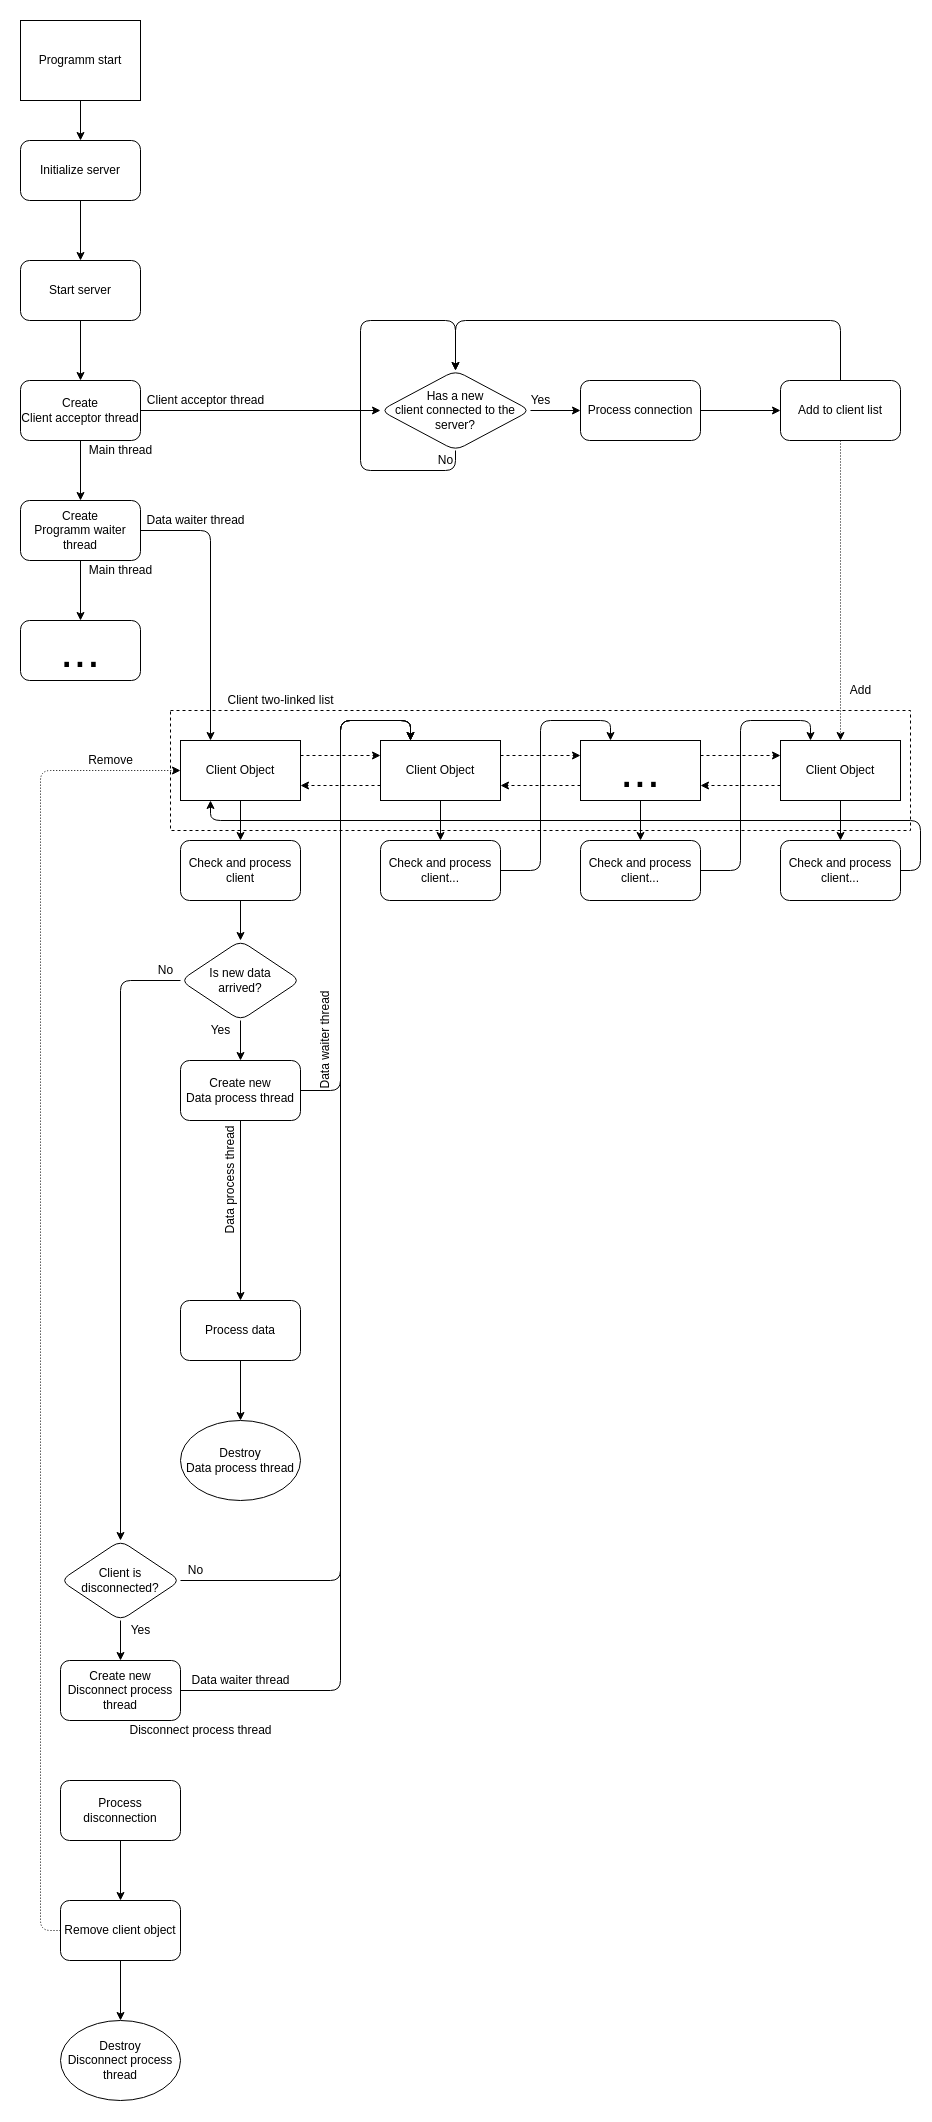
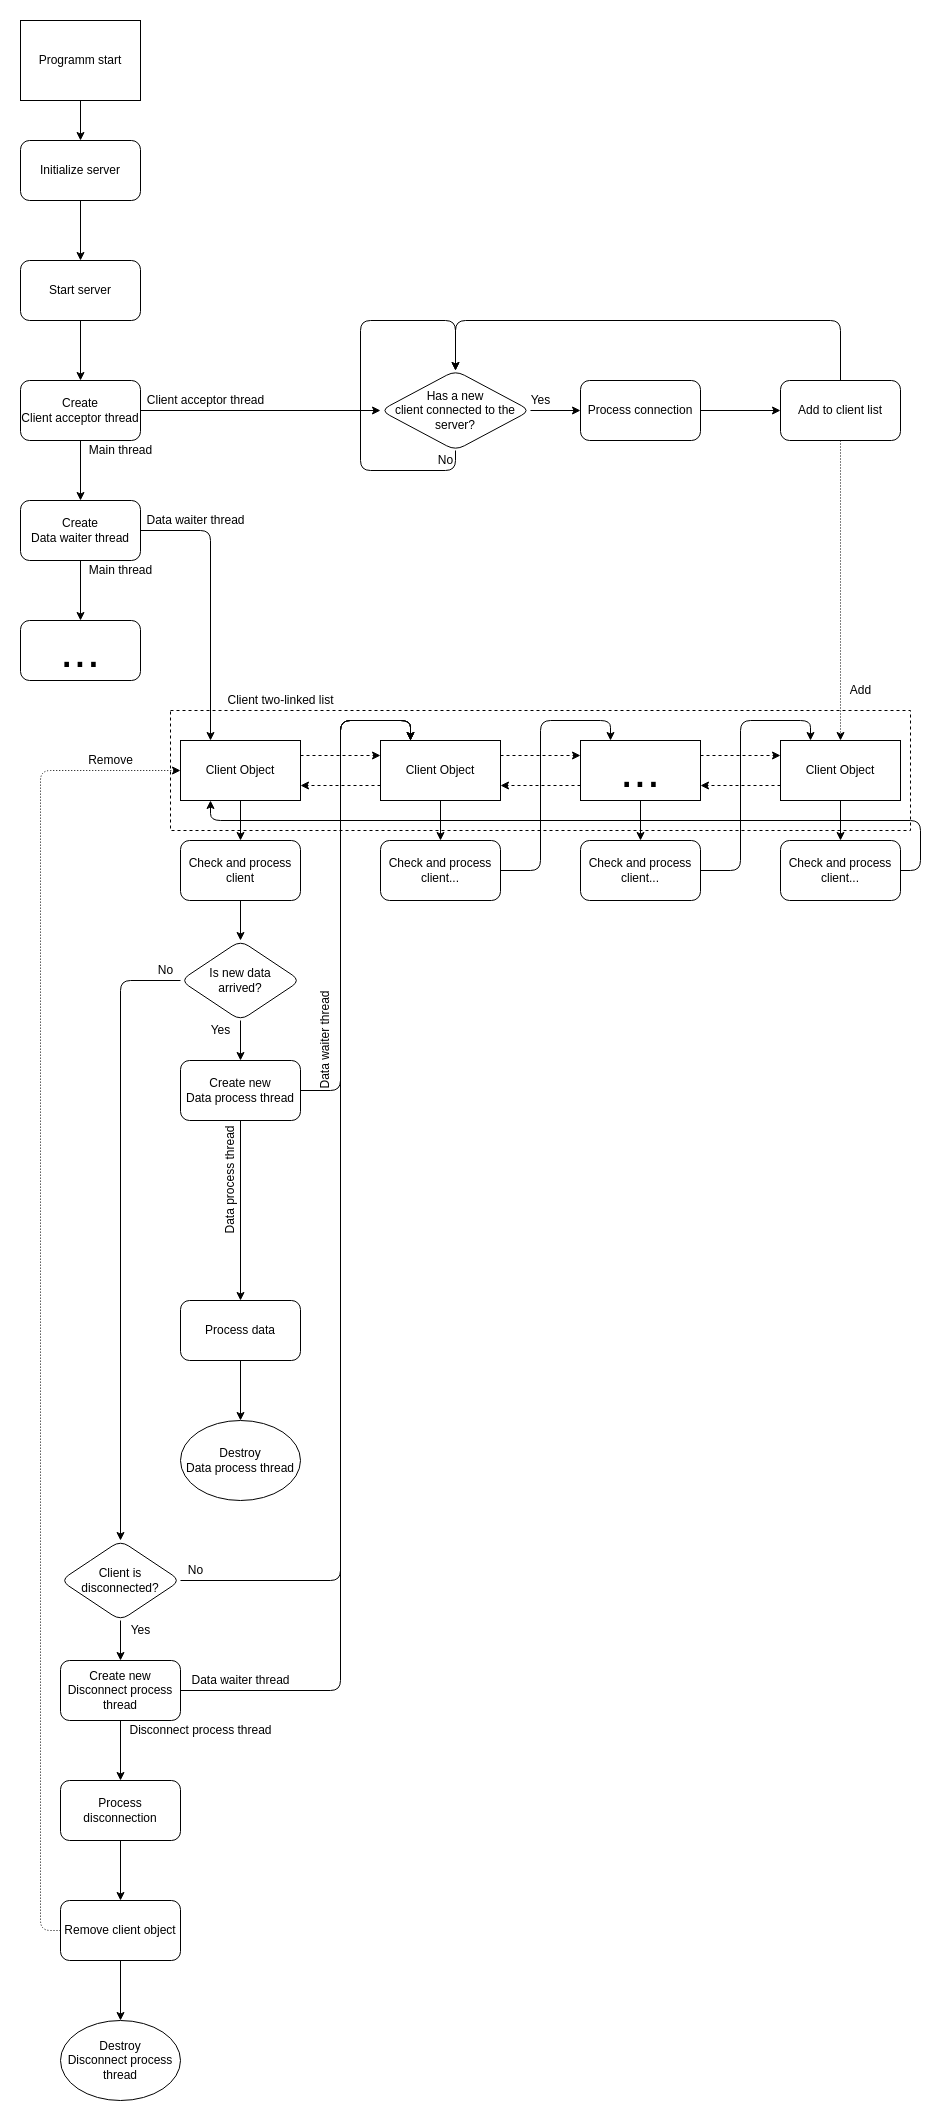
node "Create Programm waiter thread": label "Create Programm waiter thread" -> "Create Data waiter thread"
edge "Create new Disconnect process thread" -> "Process disconnection": added
